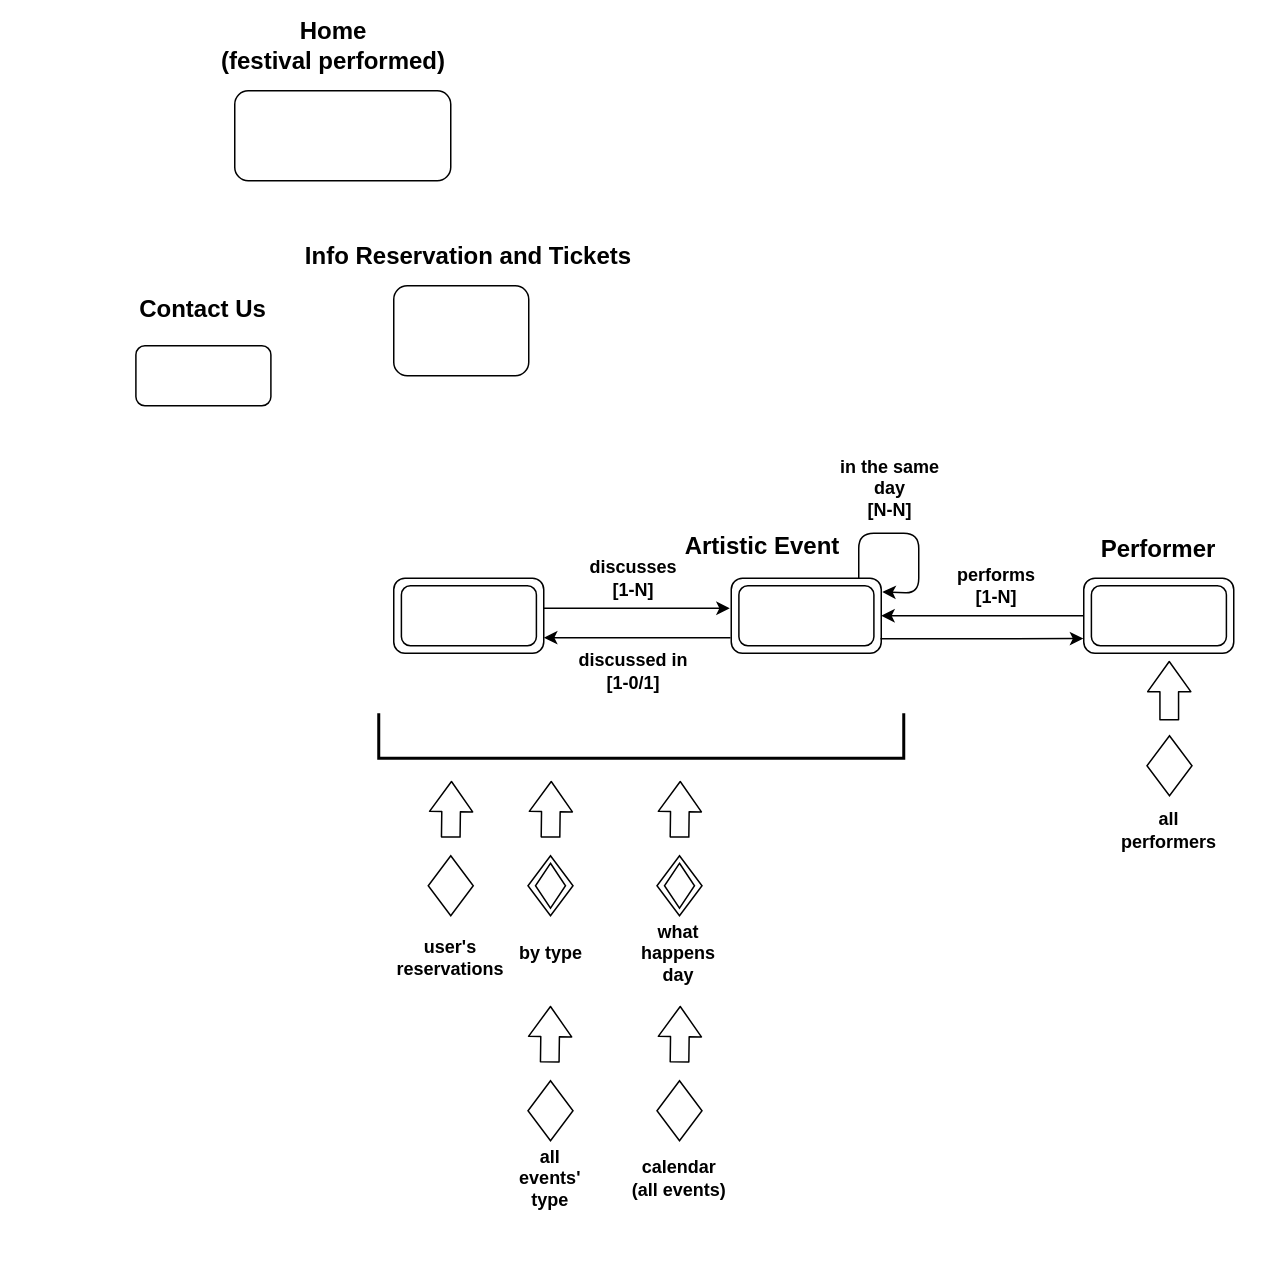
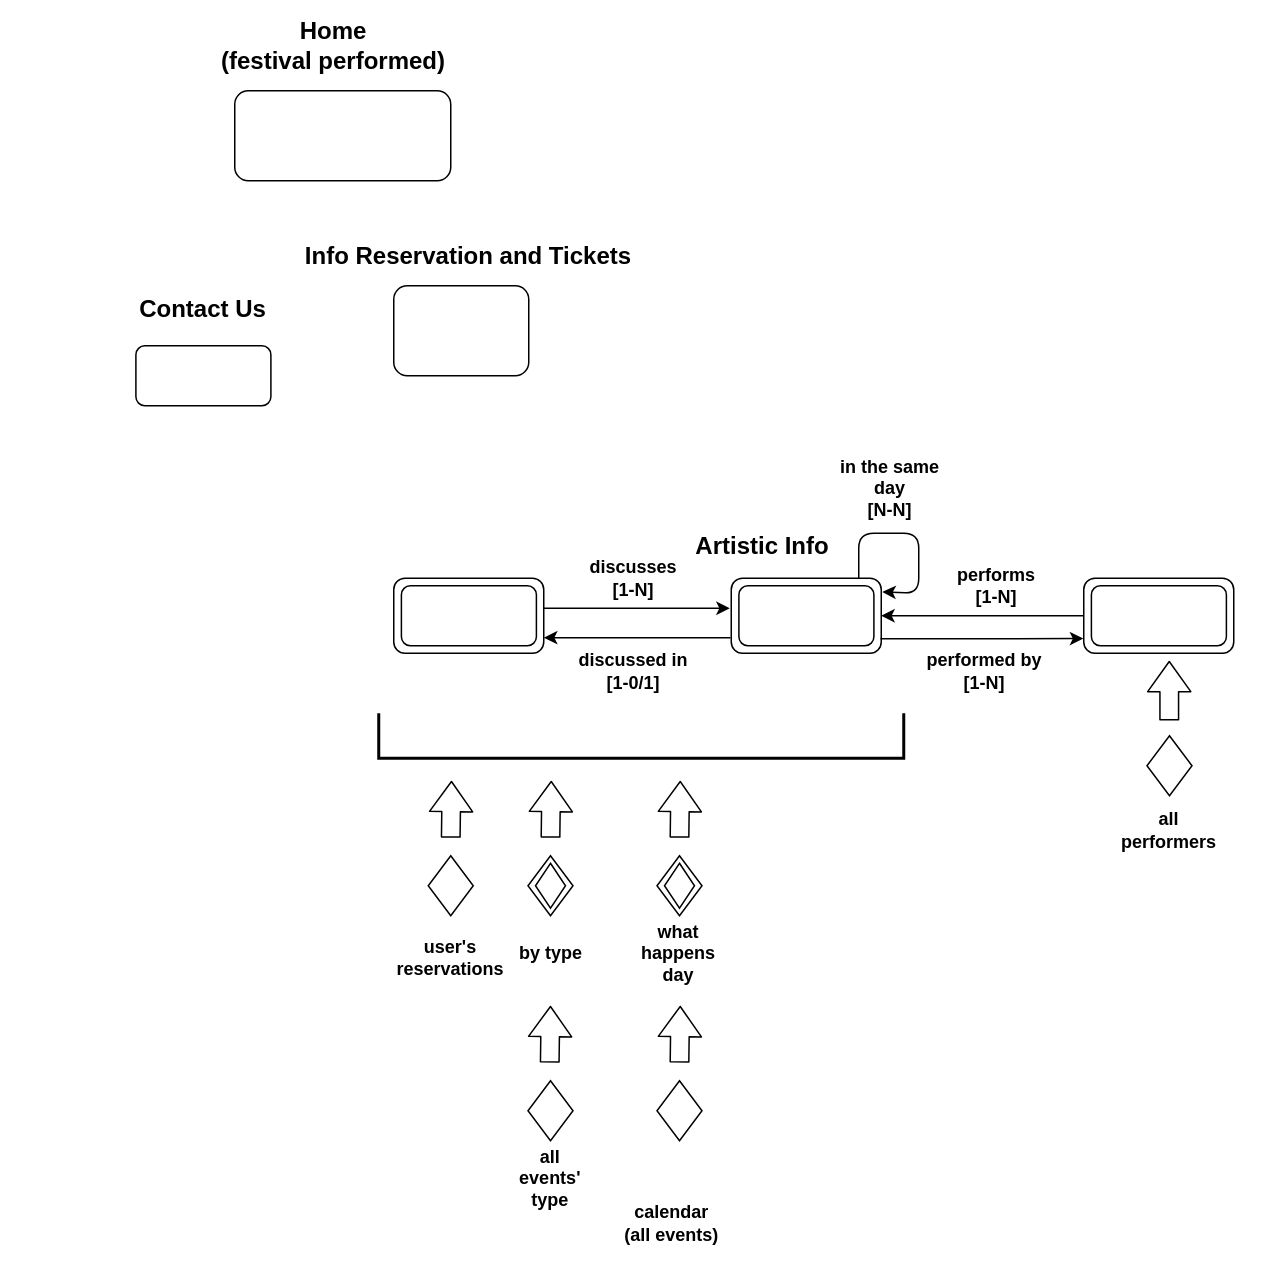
node "Artistic Event": label "Artistic Event" -> "Artistic Info"
node "Performer": removed
node "performed by [1-N]": added
node "calendar (all events)": moved (680, 1178) -> (672, 1223)
